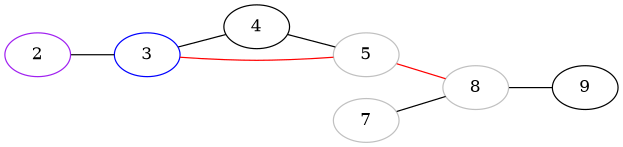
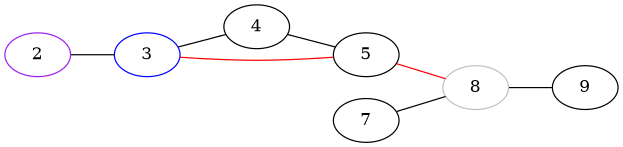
node "5": color grey -> black
node "7": color grey -> black
